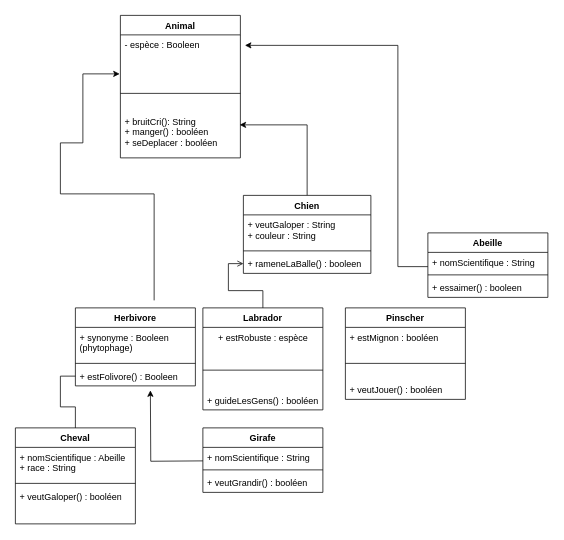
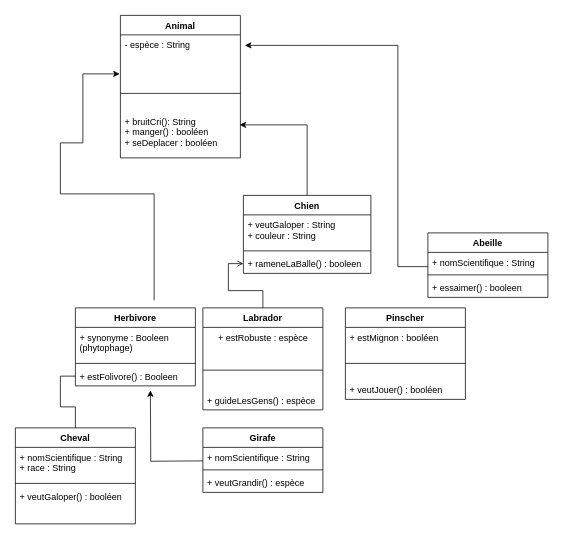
node "- espèce : Booleen": label "- espèce : Booleen" -> "- espèce : String"
node "+ guideLesGens() : booléen": label "+ guideLesGens() : booléen" -> "+ guideLesGens() : espèce"
node "+ nomScientifique : Abeille + race : String": label "+ nomScientifique : Abeille + race : String" -> "+ nomScientifique : String + race : String"
node "+ veutGrandir() : booléen": label "+ veutGrandir() : booléen" -> "+ veutGrandir() : espèce"
